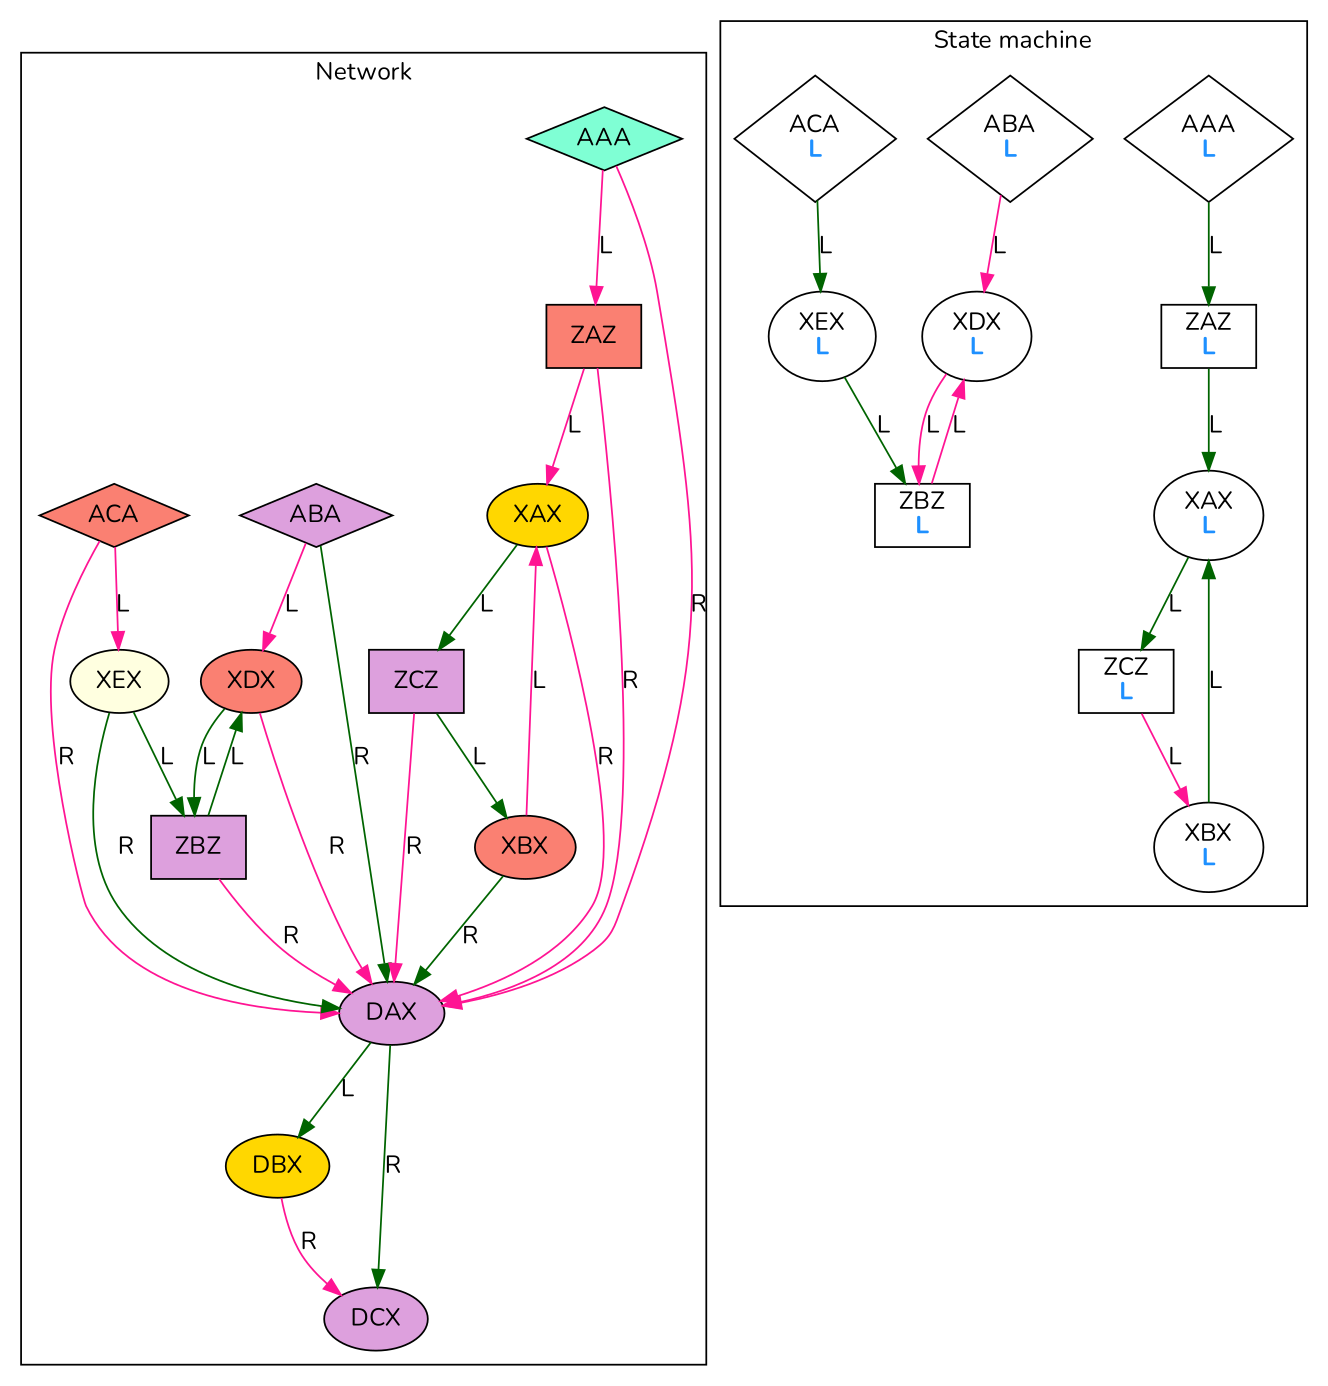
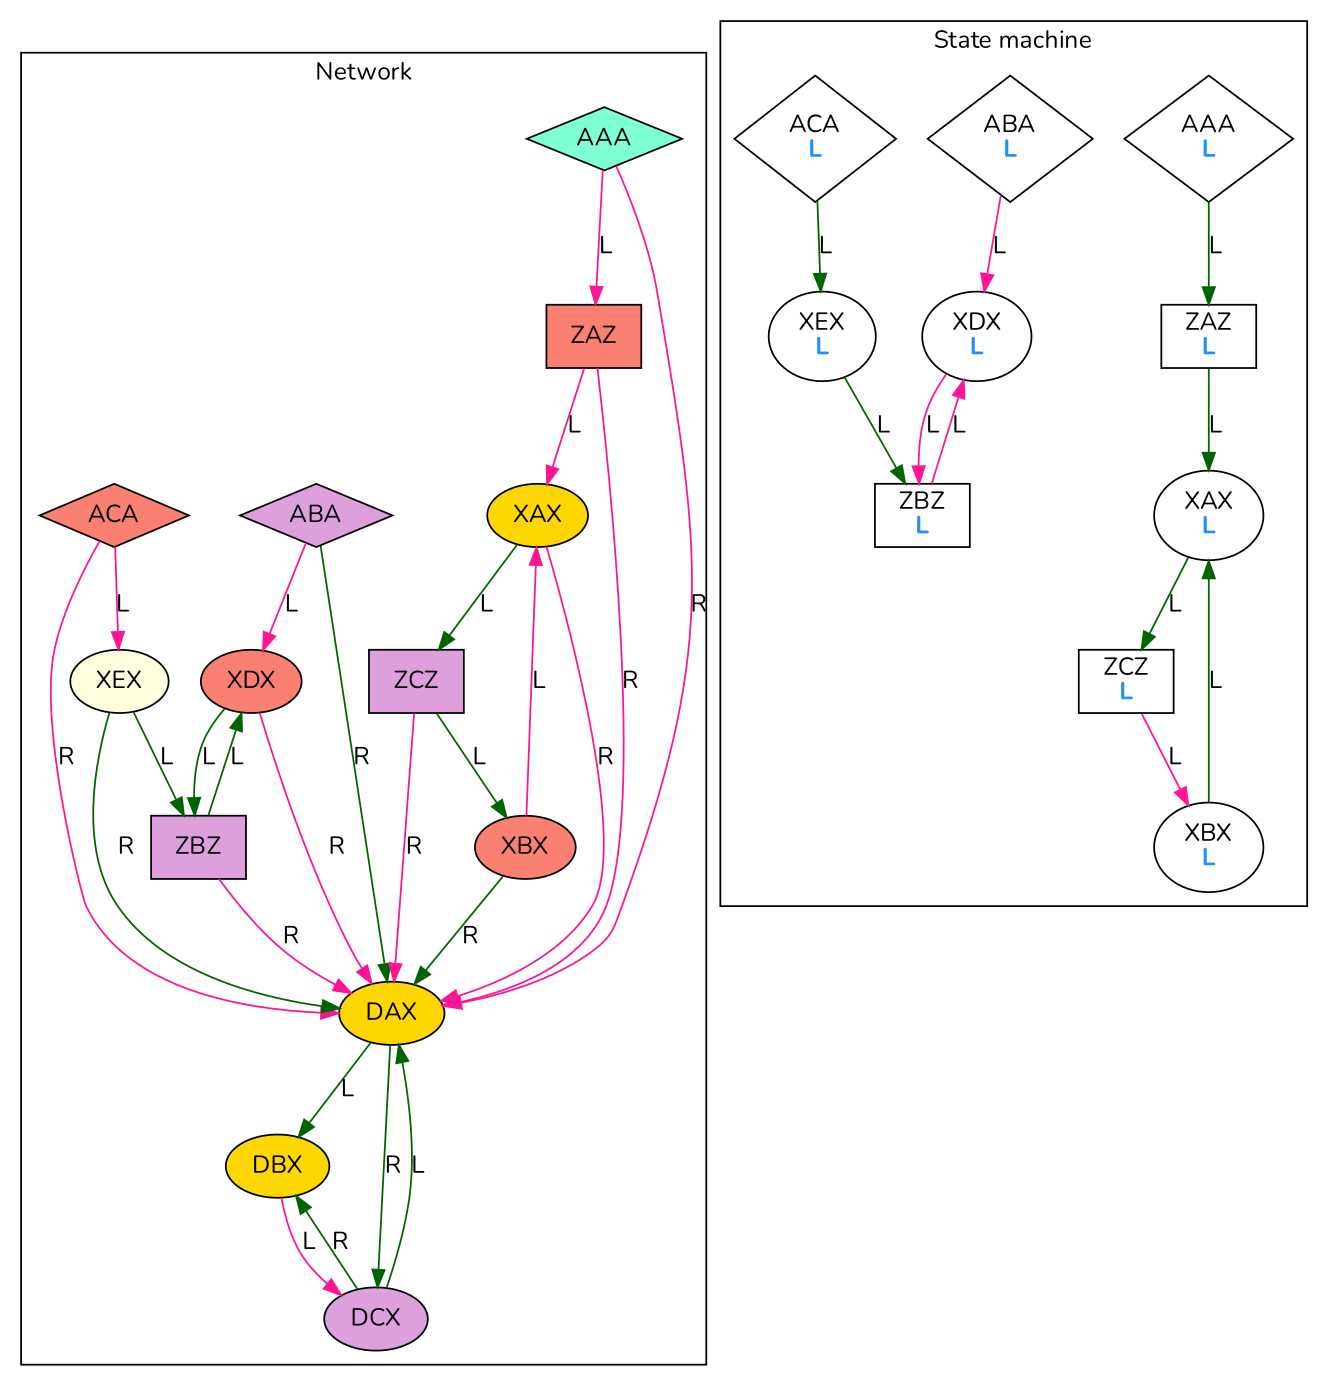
node "DAX": fillcolor plum -> gold
edge "DCX" -> "DAX": added, label "L"
edge "DBX" -> "DCX": label "R" -> "L"
edge "DCX" -> "DBX": added, label "R"
